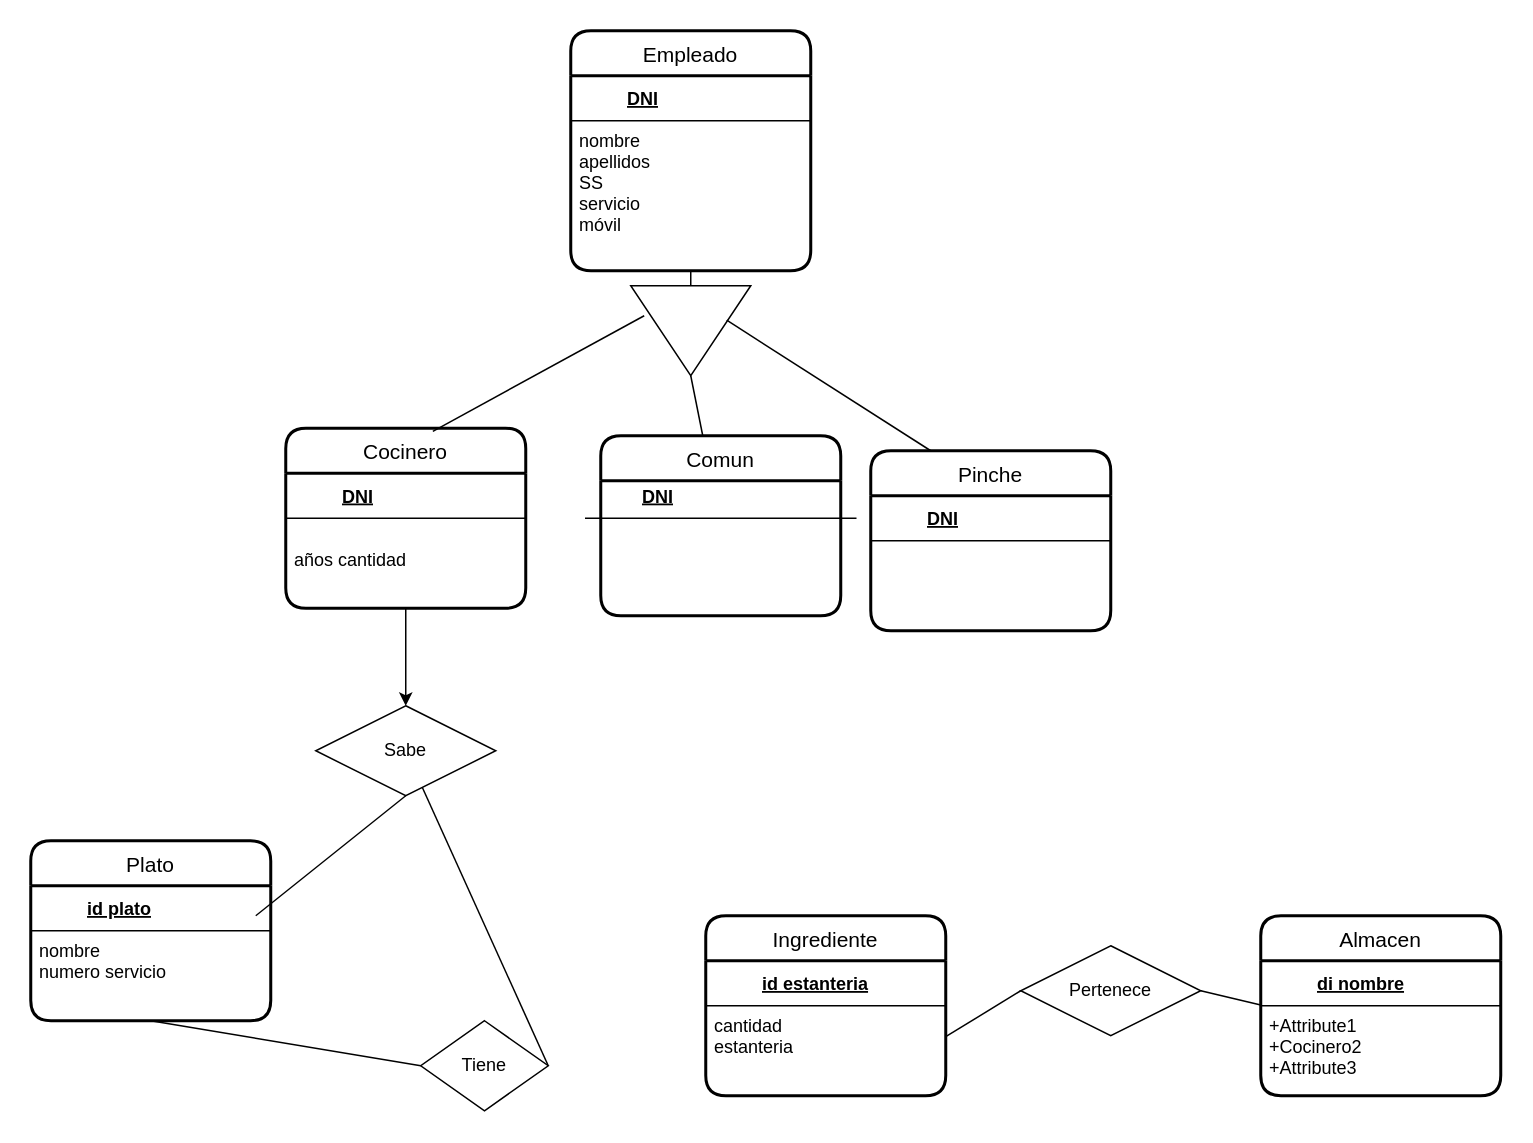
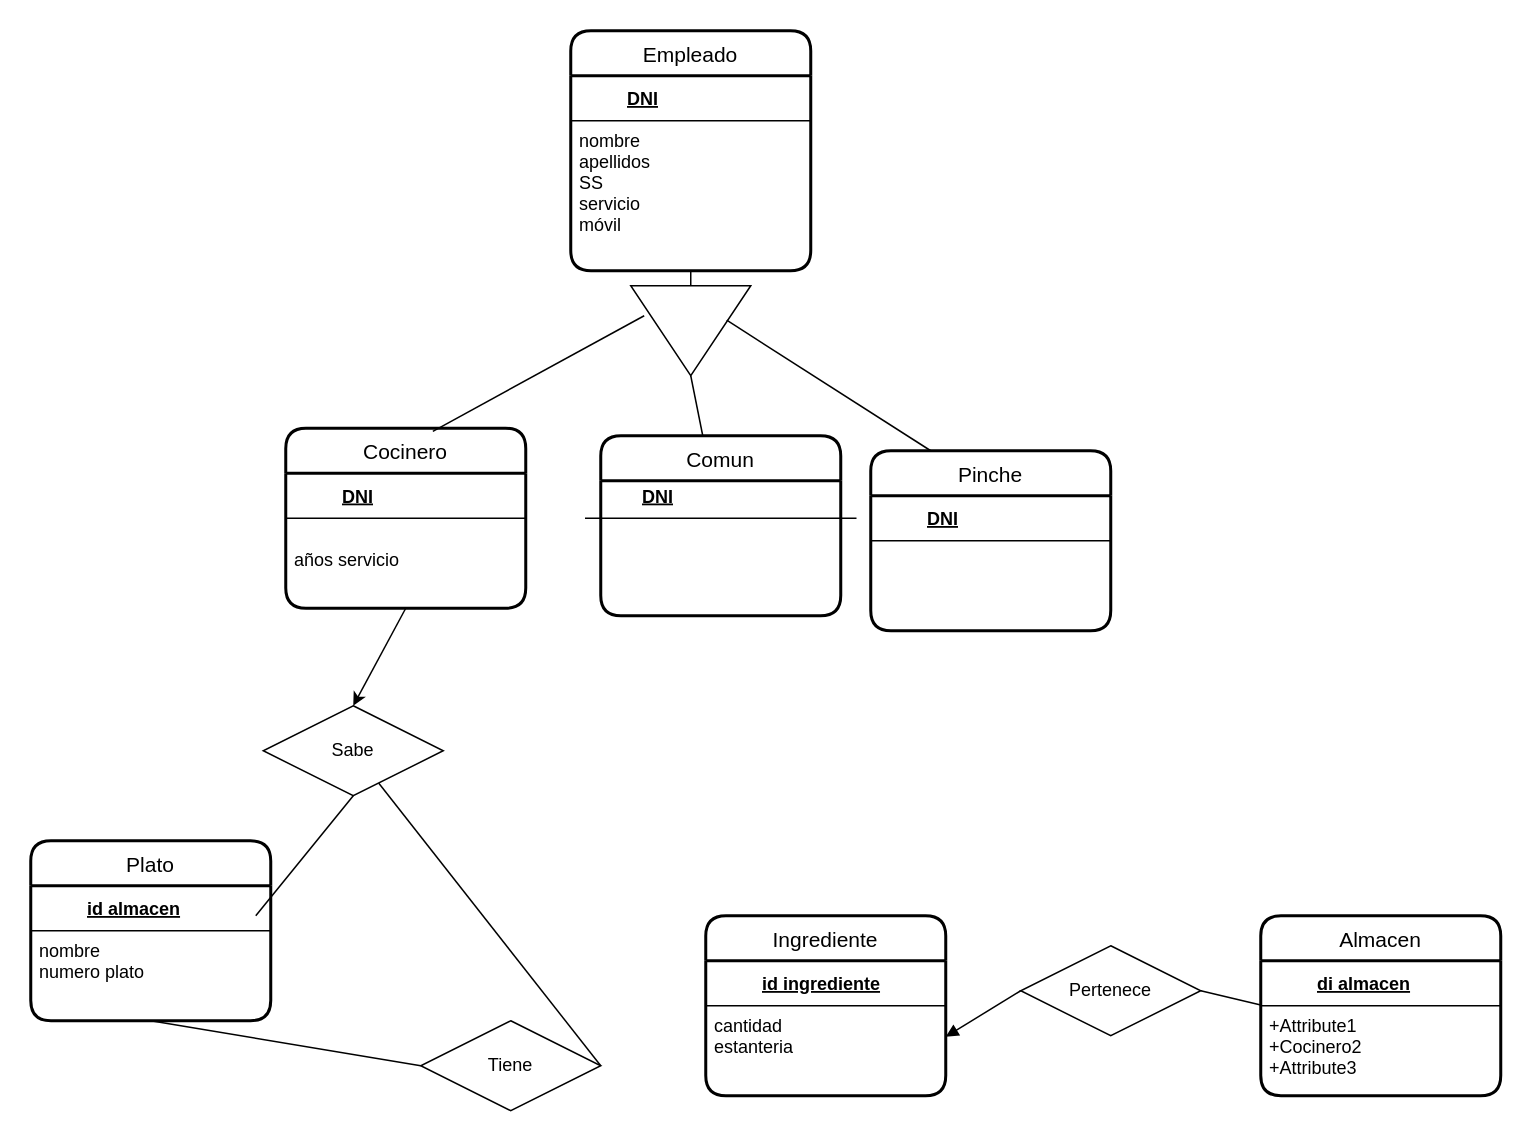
node "años cantidad": label "años cantidad" -> "años servicio"
node "Sabe": moved (406, 751) -> (353, 751)
node "id plato": label "id plato" -> "id almacen"
node "nombre numero servicio": label "nombre numero servicio" -> "nombre numero plato"
node "id estanteria": label "id estanteria" -> "id ingrediente"
node "di nombre": label "di nombre" -> "di almacen"
edge "Pertenece" -- "cantidad estanteria": arrowhead none -> block
node "Tiene": size 128x90 -> 180x90
